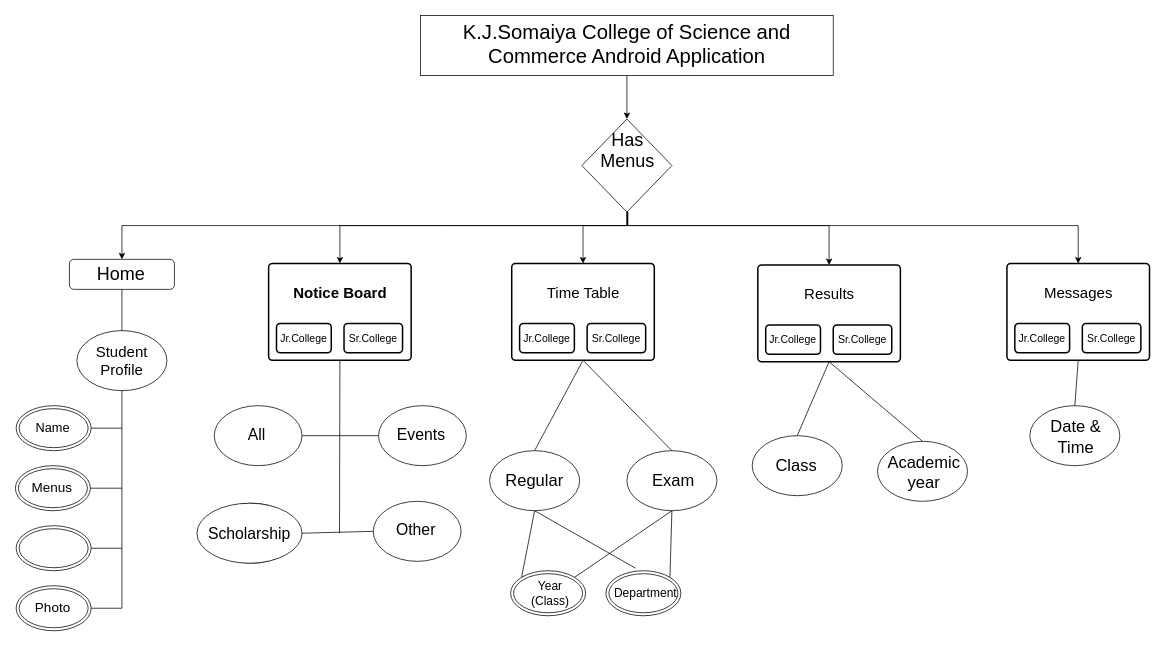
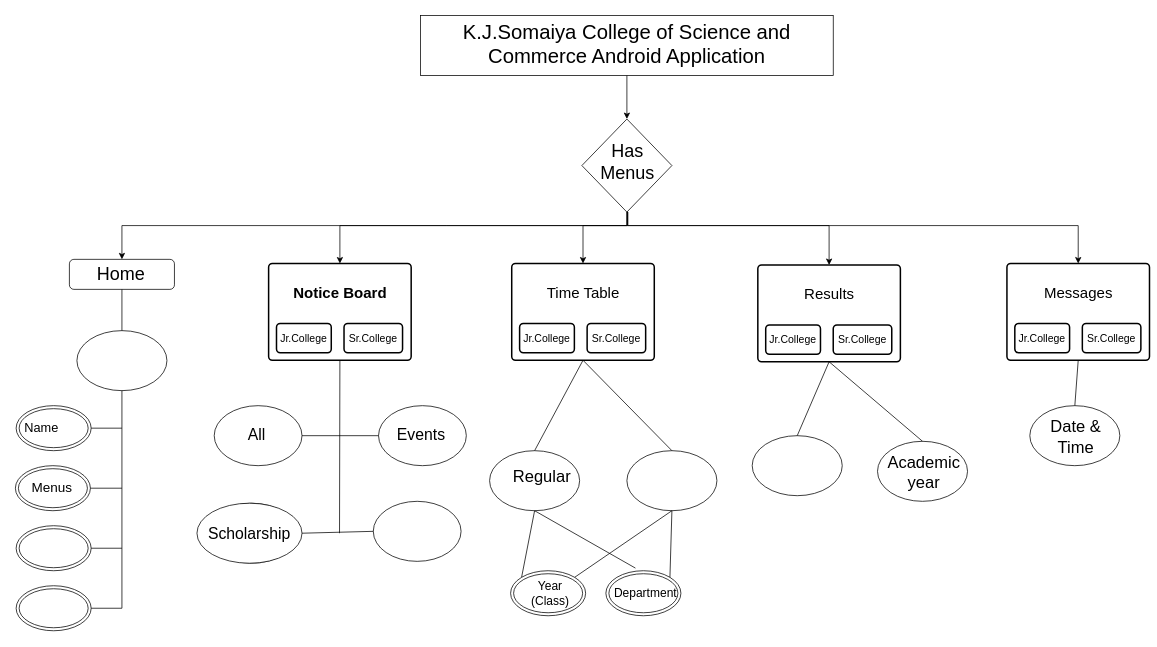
node "Has Menus": moved (627, 150) -> (627, 162)
node "Student Profile": removed
node "Name": moved (53, 428) -> (42, 428)
node "Class": removed
node "Regular": moved (534, 480) -> (542, 477)
node "Exam": removed
node "Other": removed
node "Photo": removed
